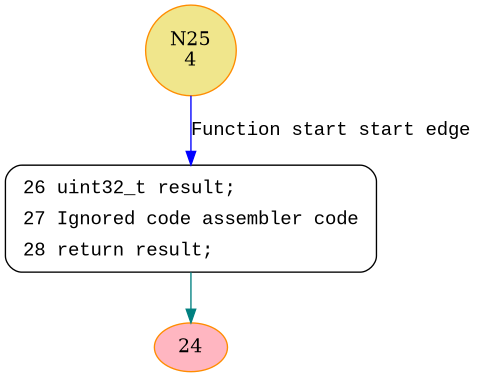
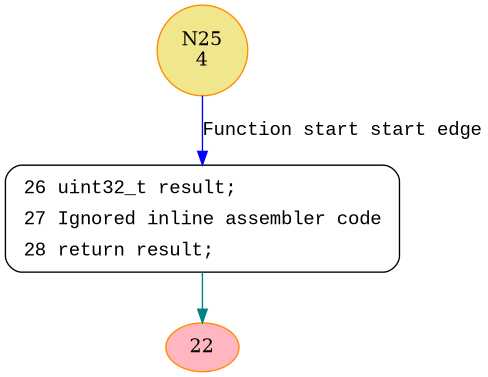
node "26": text "Ignored code assembler code" -> "Ignored inline assembler code"
node "24": label "24" -> "22"
